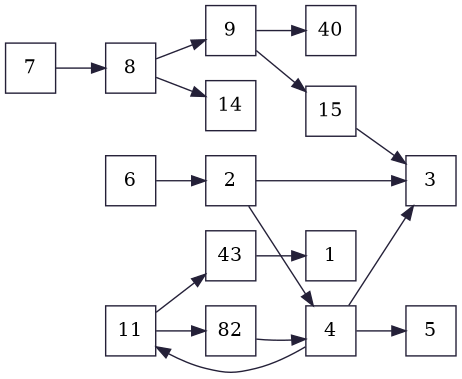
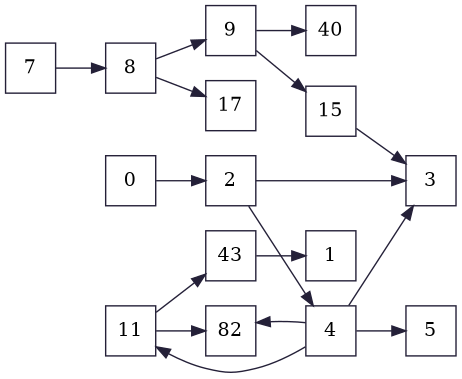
node "14": label "14" -> "17"
node "6": label "6" -> "0"
edge "82" -> "4": reversed
